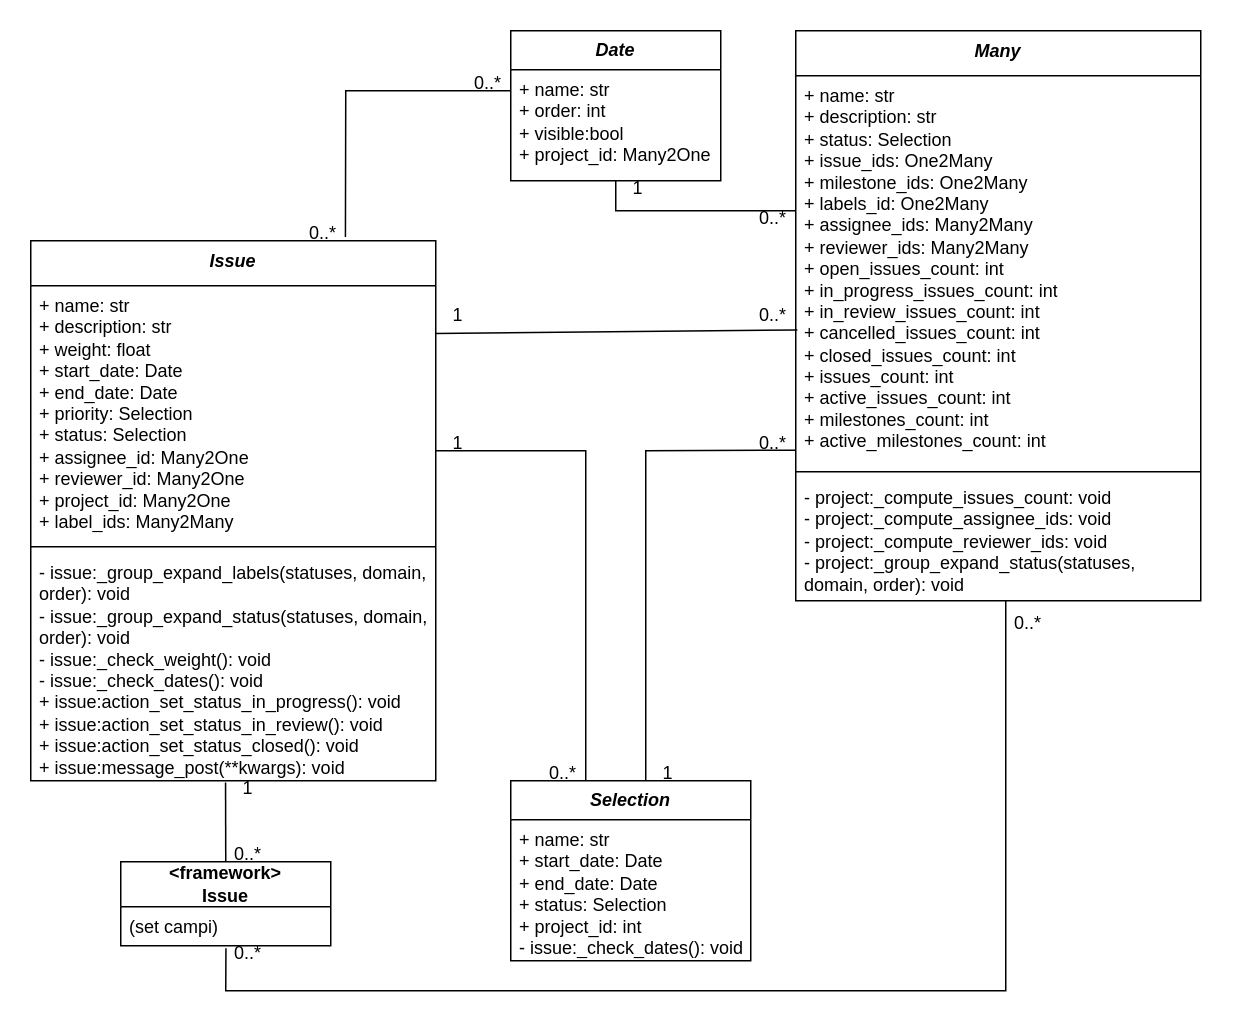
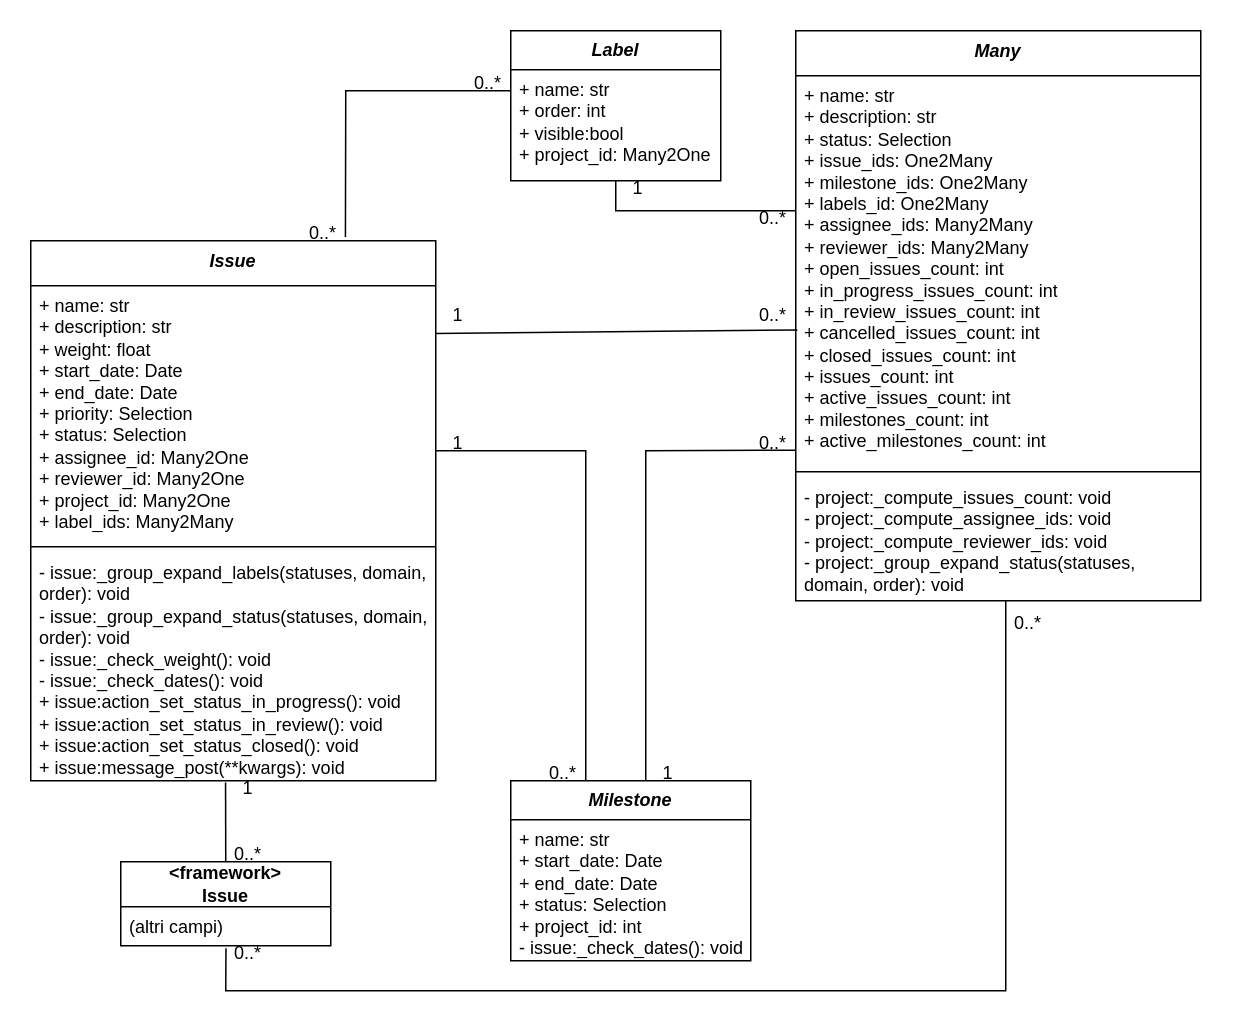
node "Date": label "Date" -> "Label"
node "Selection": label "Selection" -> "Milestone"
node "(set campi)": label "(set campi)" -> "(altri campi)"
